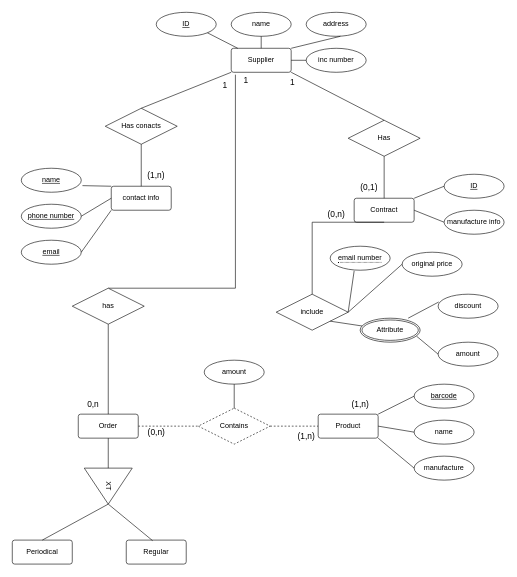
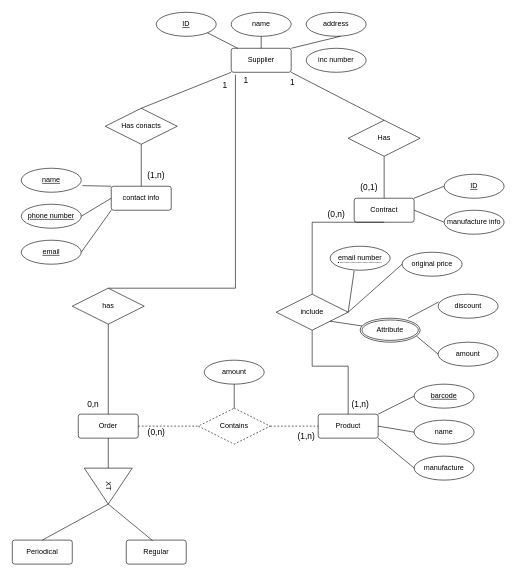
edge "Supplier" -- "inc number": removed
edge "include" -- "Product": added
